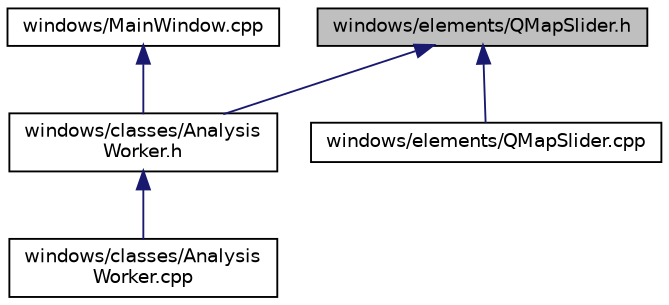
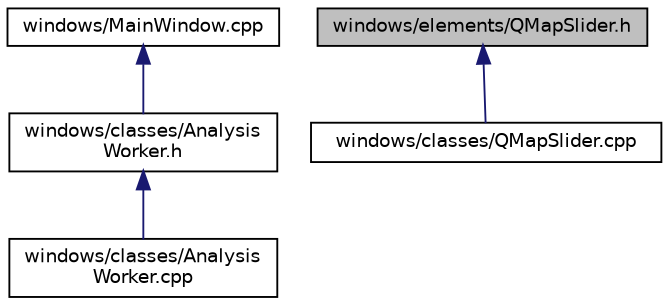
edge "windows/classes/Analysis Worker.h" -> "windows/elements/QMapSlider.h": removed
node "windows/elements/QMapSlider.cpp": label "windows/elements/QMapSlider.cpp" -> "windows/classes/QMapSlider.cpp"
